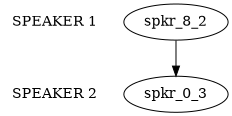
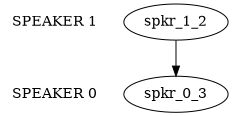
node "spkr_8_2": label "spkr_8_2" -> "spkr_1_2"
node "SPEAKER 2": label "SPEAKER 2" -> "SPEAKER 0"
